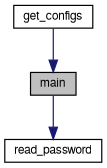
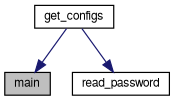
edge "main" -> "read_password": now "get_configs" -> "read_password"
